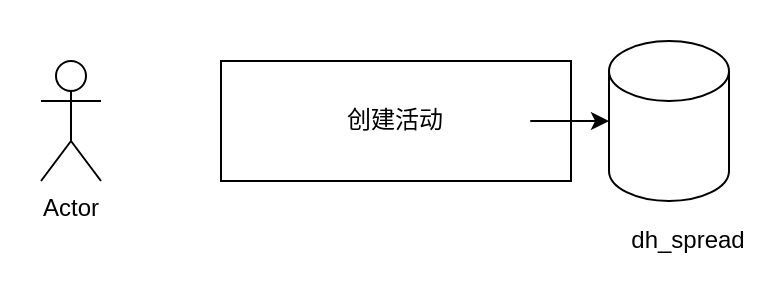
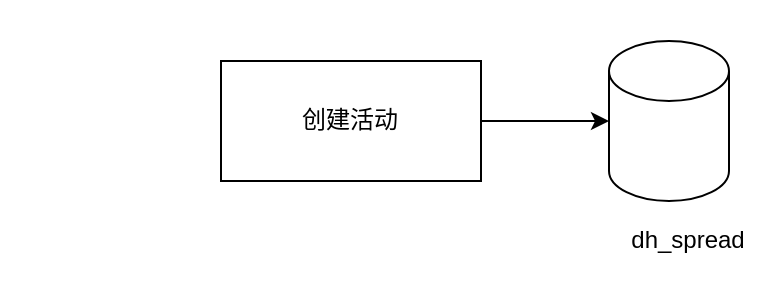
node "Actor": removed
node "创建活动": size 350x120 -> 260x120
